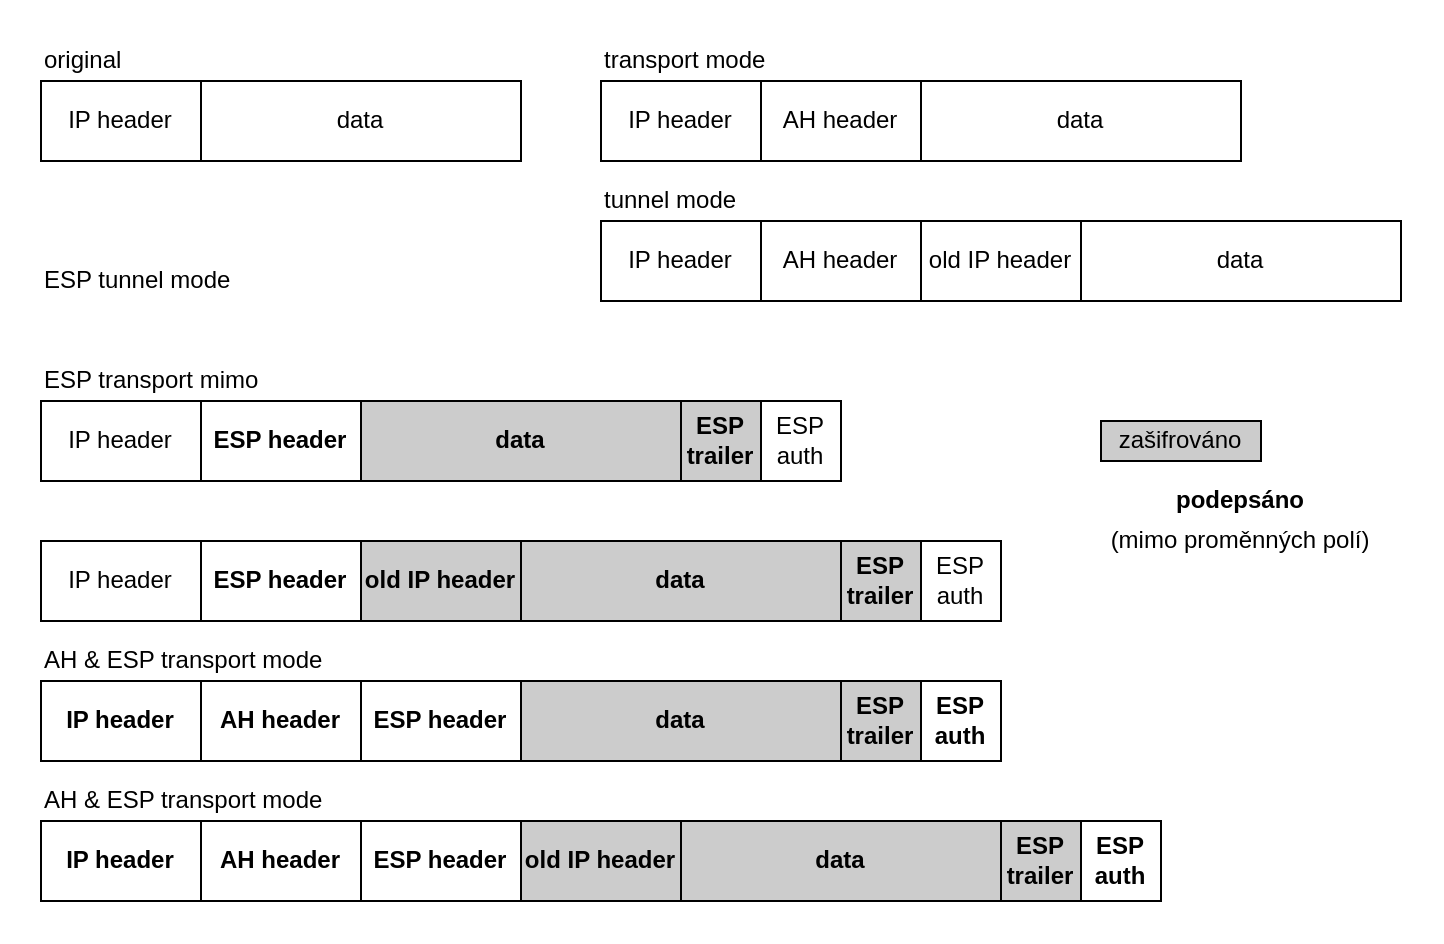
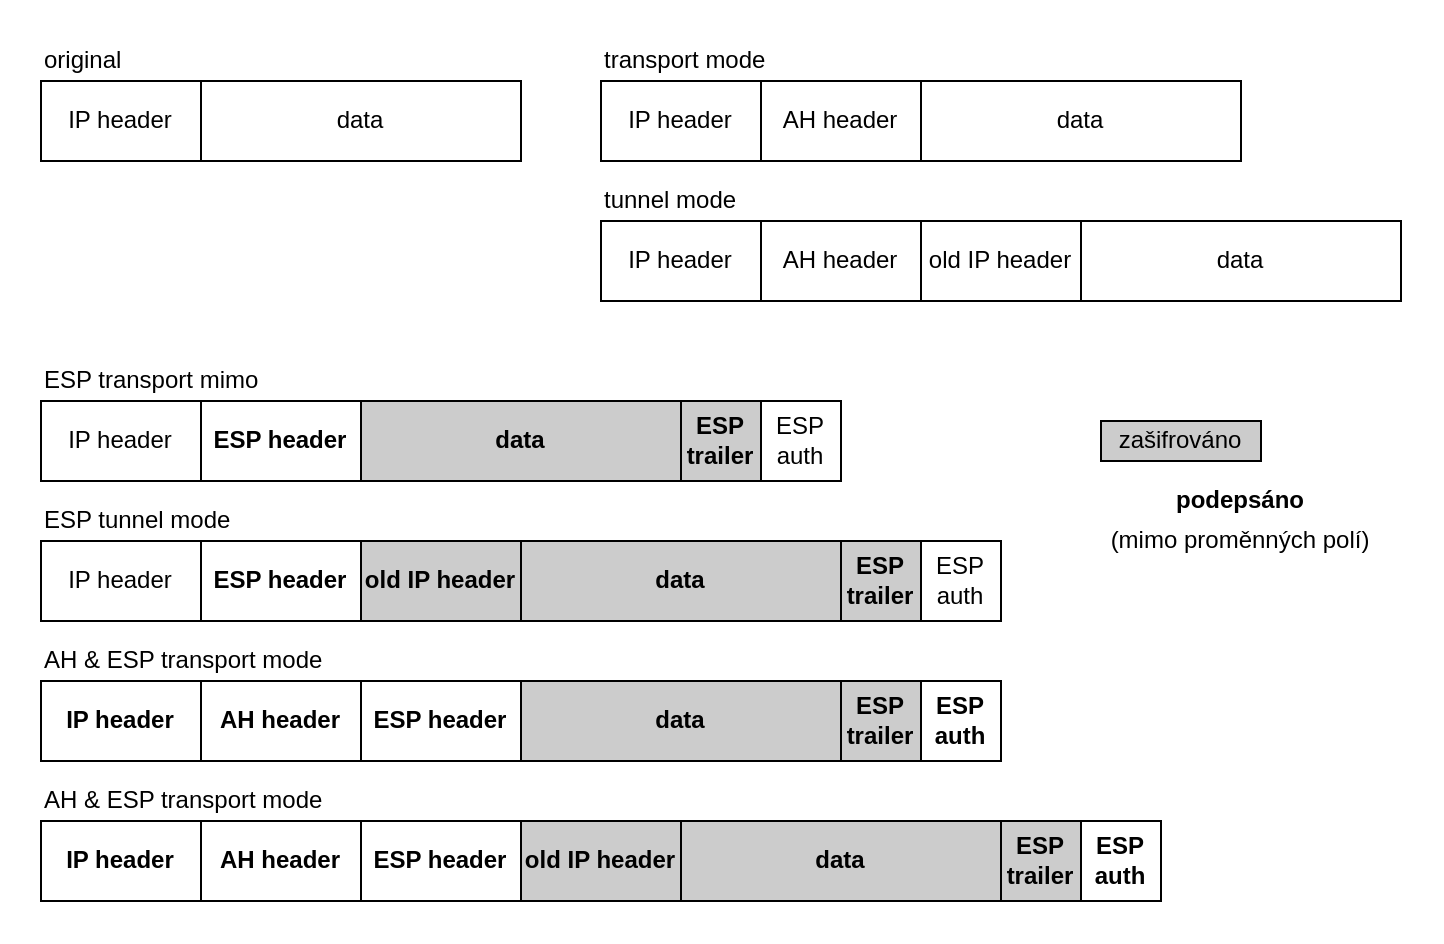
node "ESP tunnel mode": moved (201, 281) -> (201, 521)
